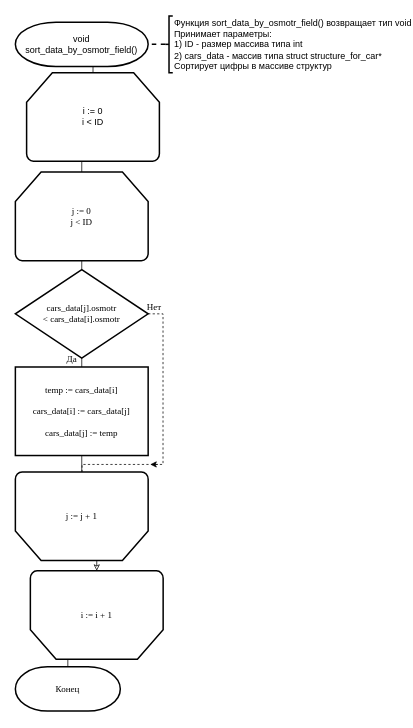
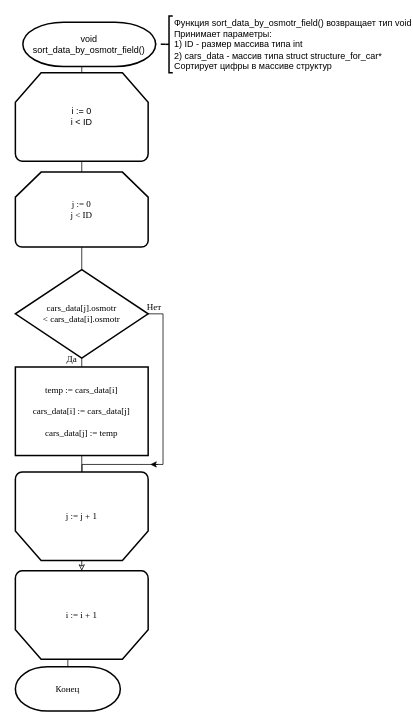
node "void sort_data_by_osmotr_field()": moved (82, 44) -> (89, 44)
node "i := 0 i < ID": moved (93, 117) -> (82, 117)
node "j := 0 j < ID": size 133x89 -> 133x75
edge "cars_data[j].osmotr < cars_data[i].osmotr" -- "j := j + 1": style dashed -> solid
node "i := i + 1": moved (97, 615) -> (82, 615)
